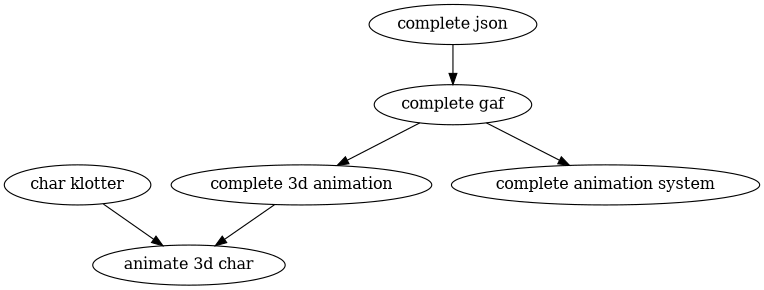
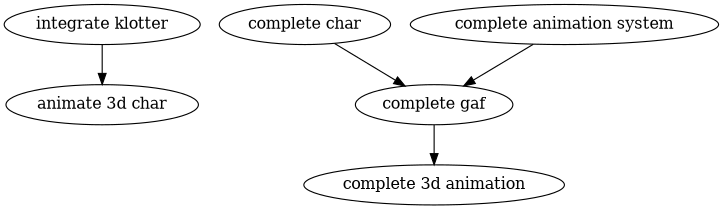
node "complete json": label "complete json" -> "complete char"
edge "complete gaf" -> "complete animation system": reversed
node "char klotter": label "char klotter" -> "integrate klotter"
edge "complete 3d animation" -> "animate 3d char": removed
